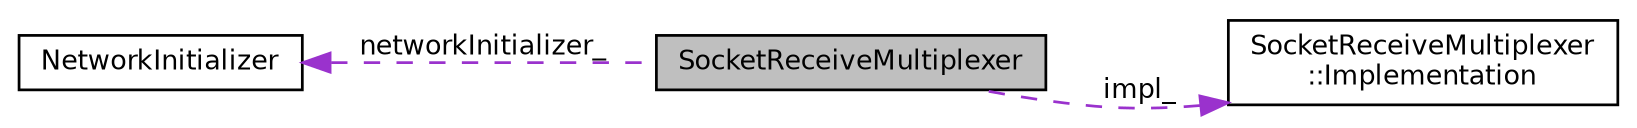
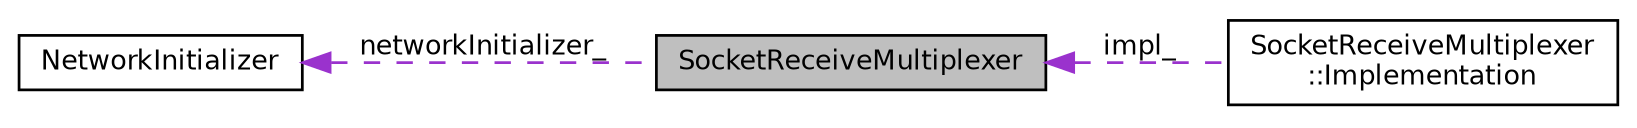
edge "SocketReceiveMultiplexer" -> "SocketReceiveMultiplexer ::Implementation": reversed
